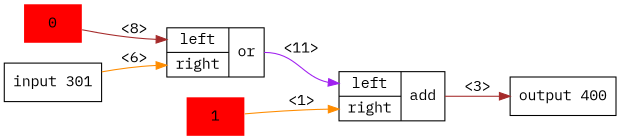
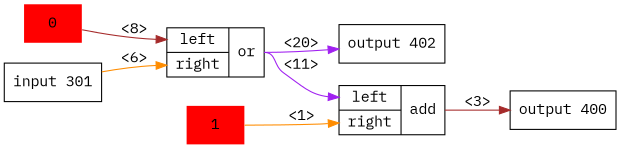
node "output 402": added
